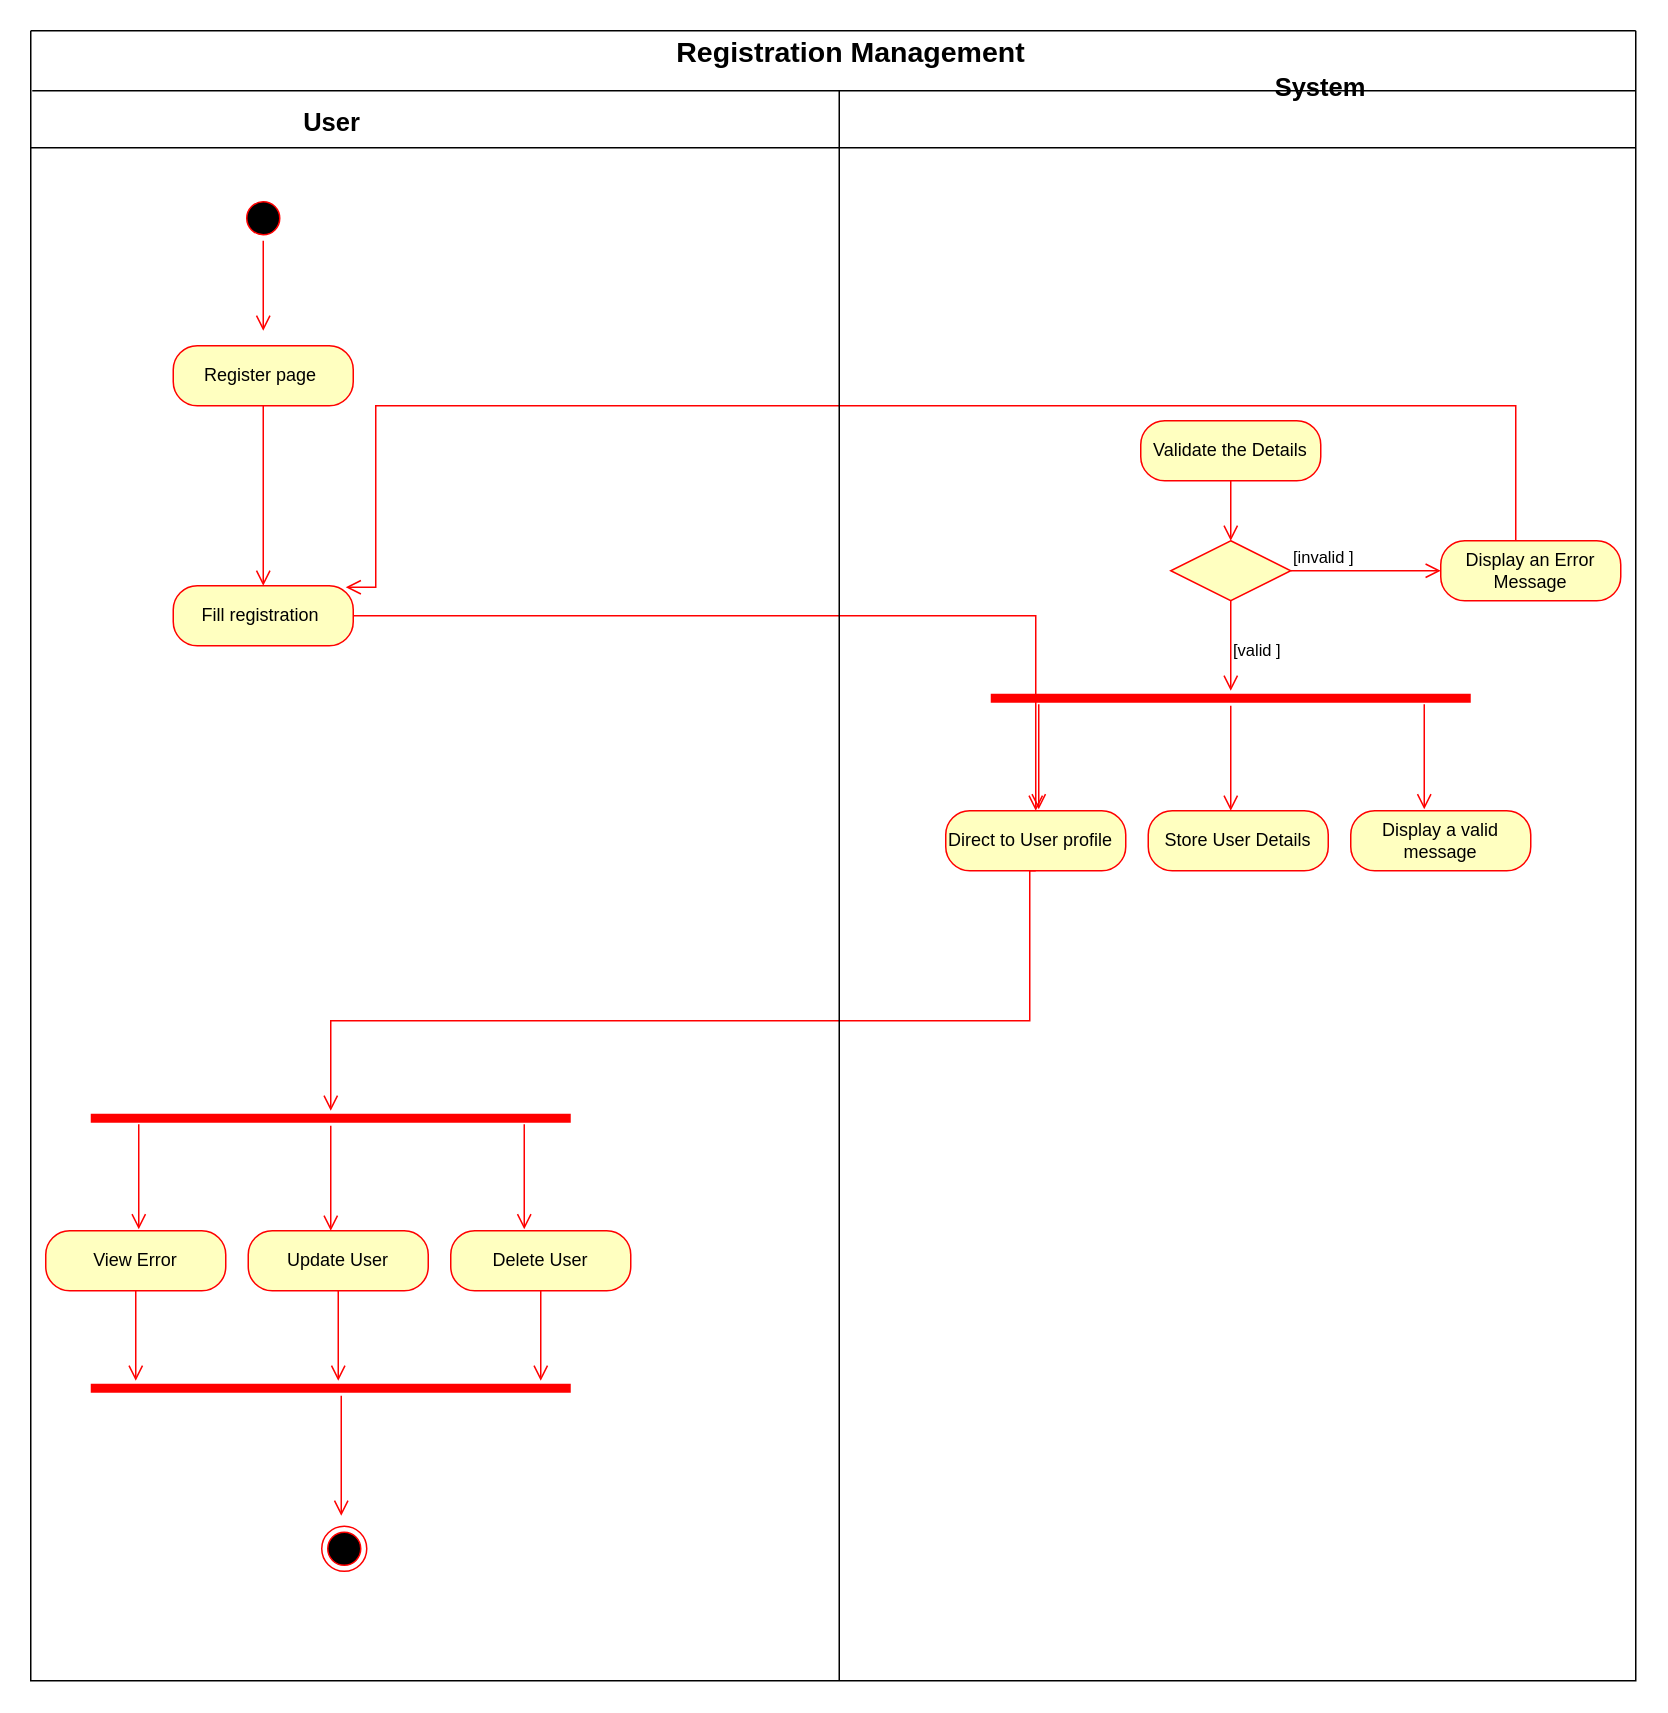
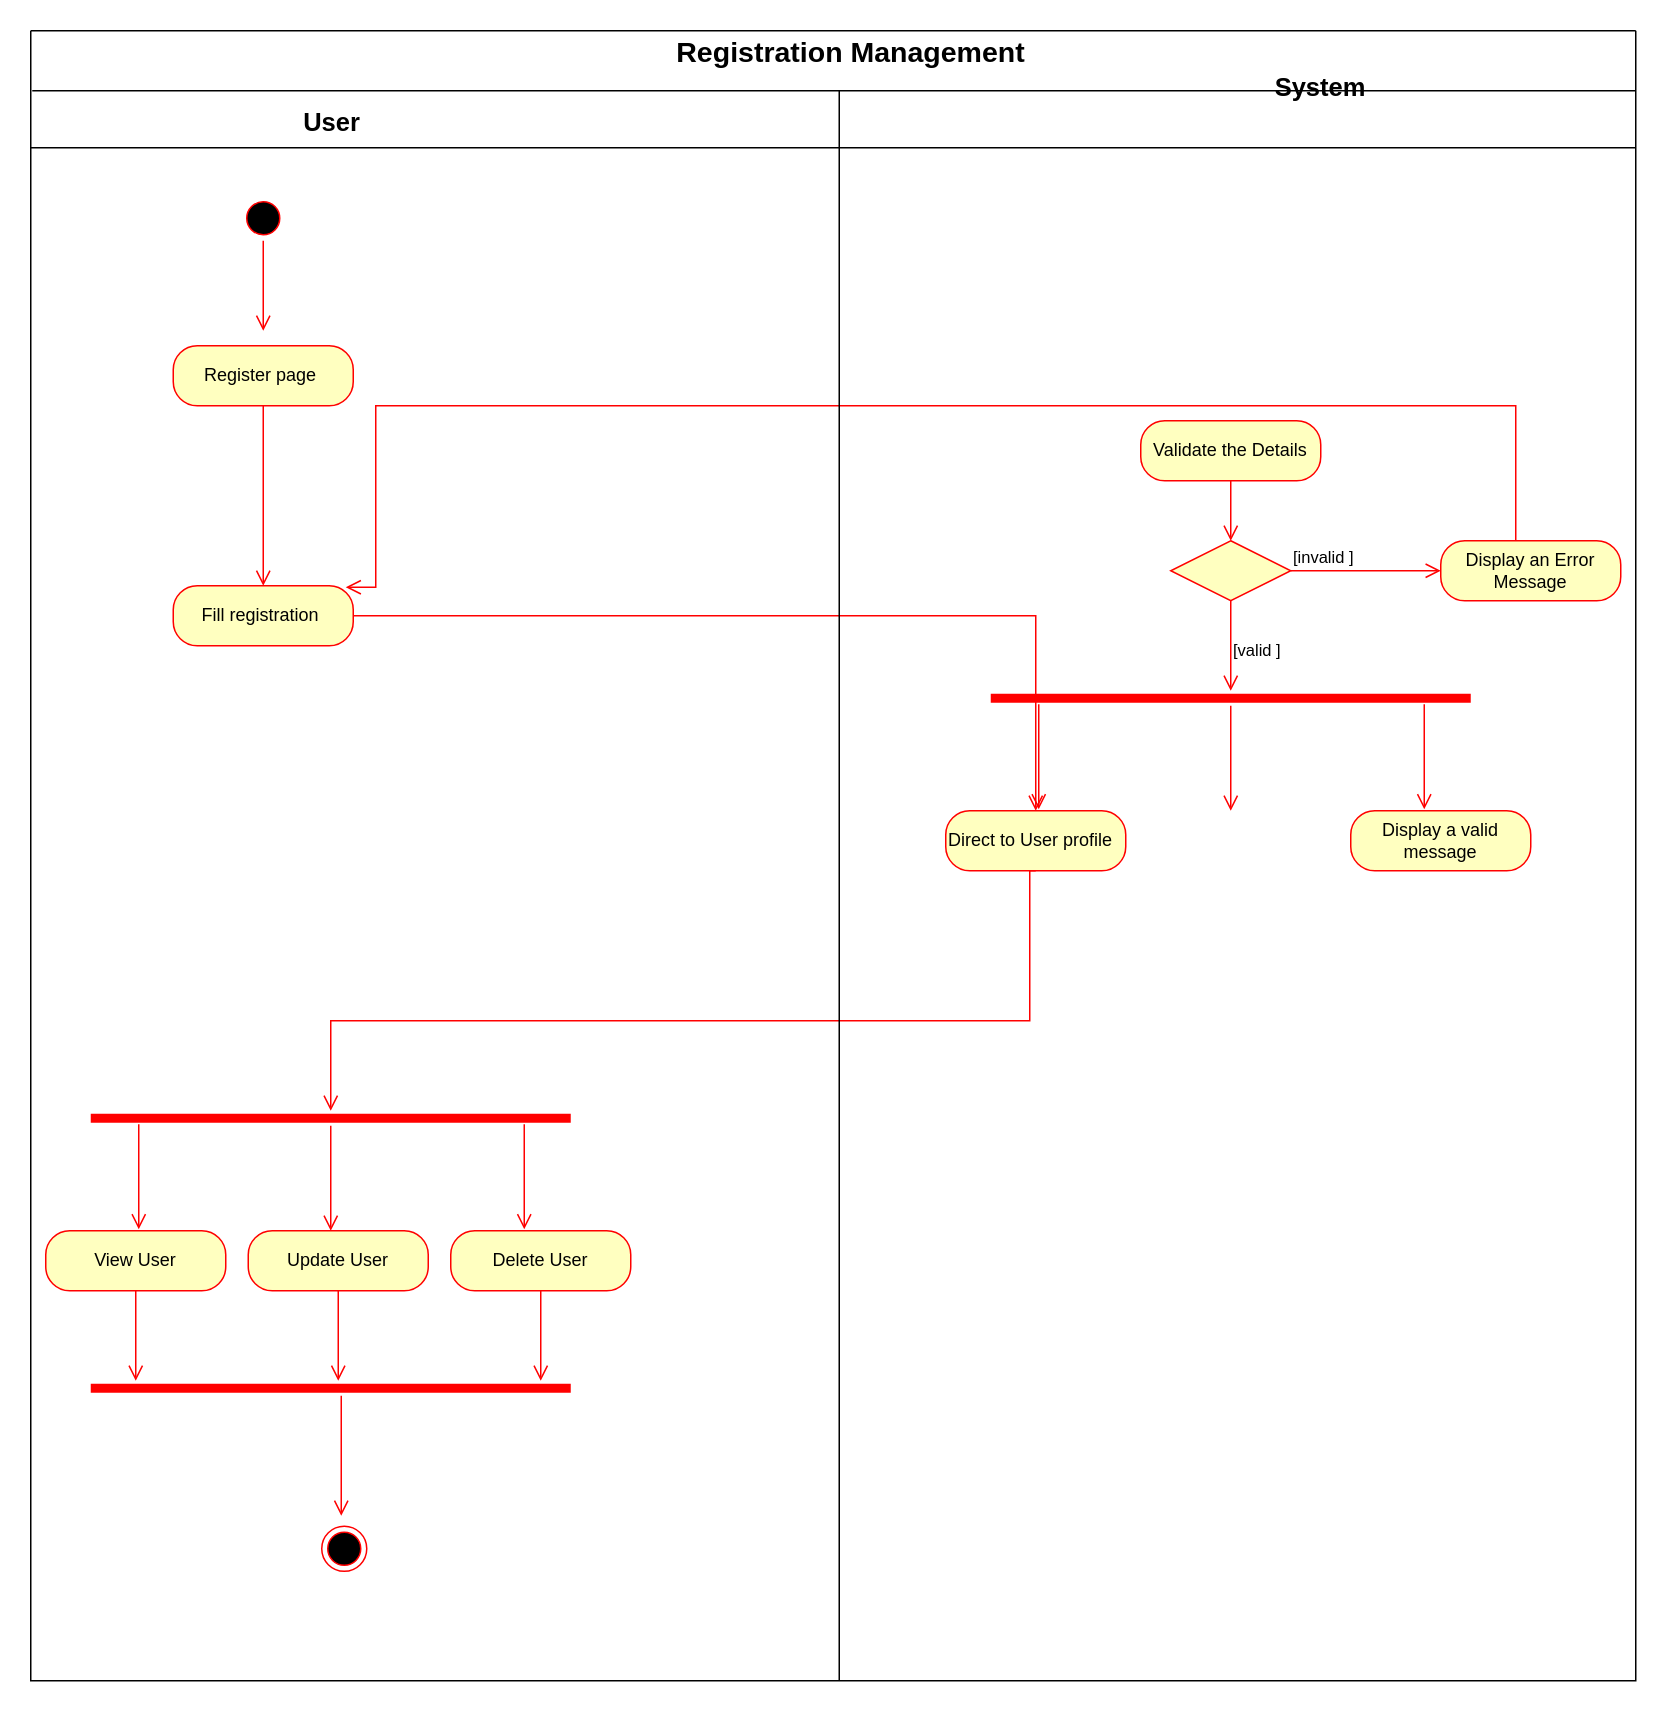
node "Store User Details": removed
node "View Error": label "View Error" -> "View User"
